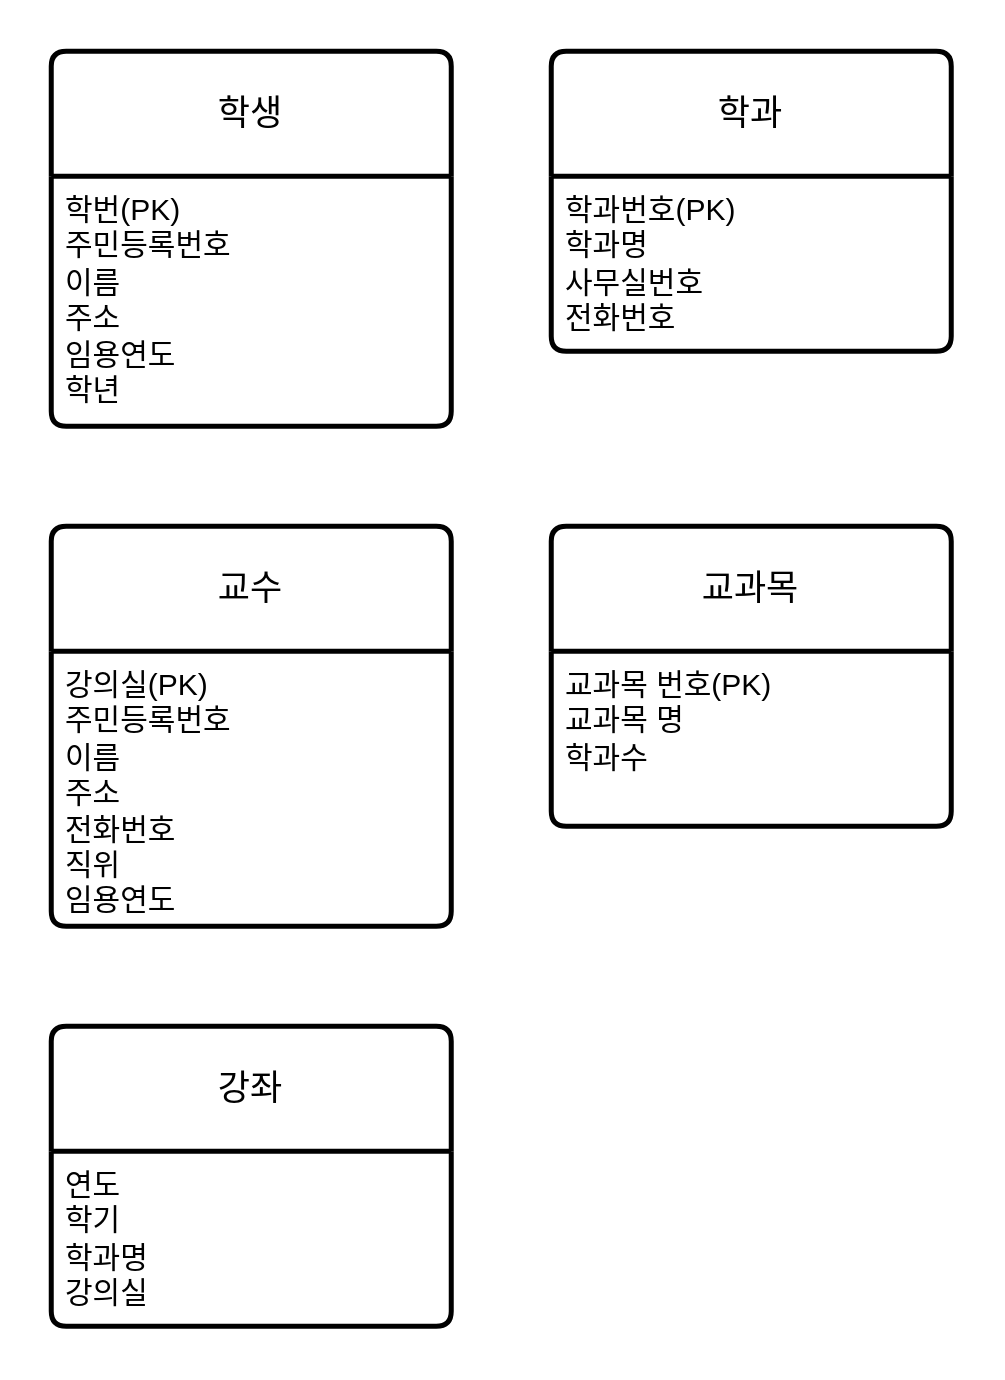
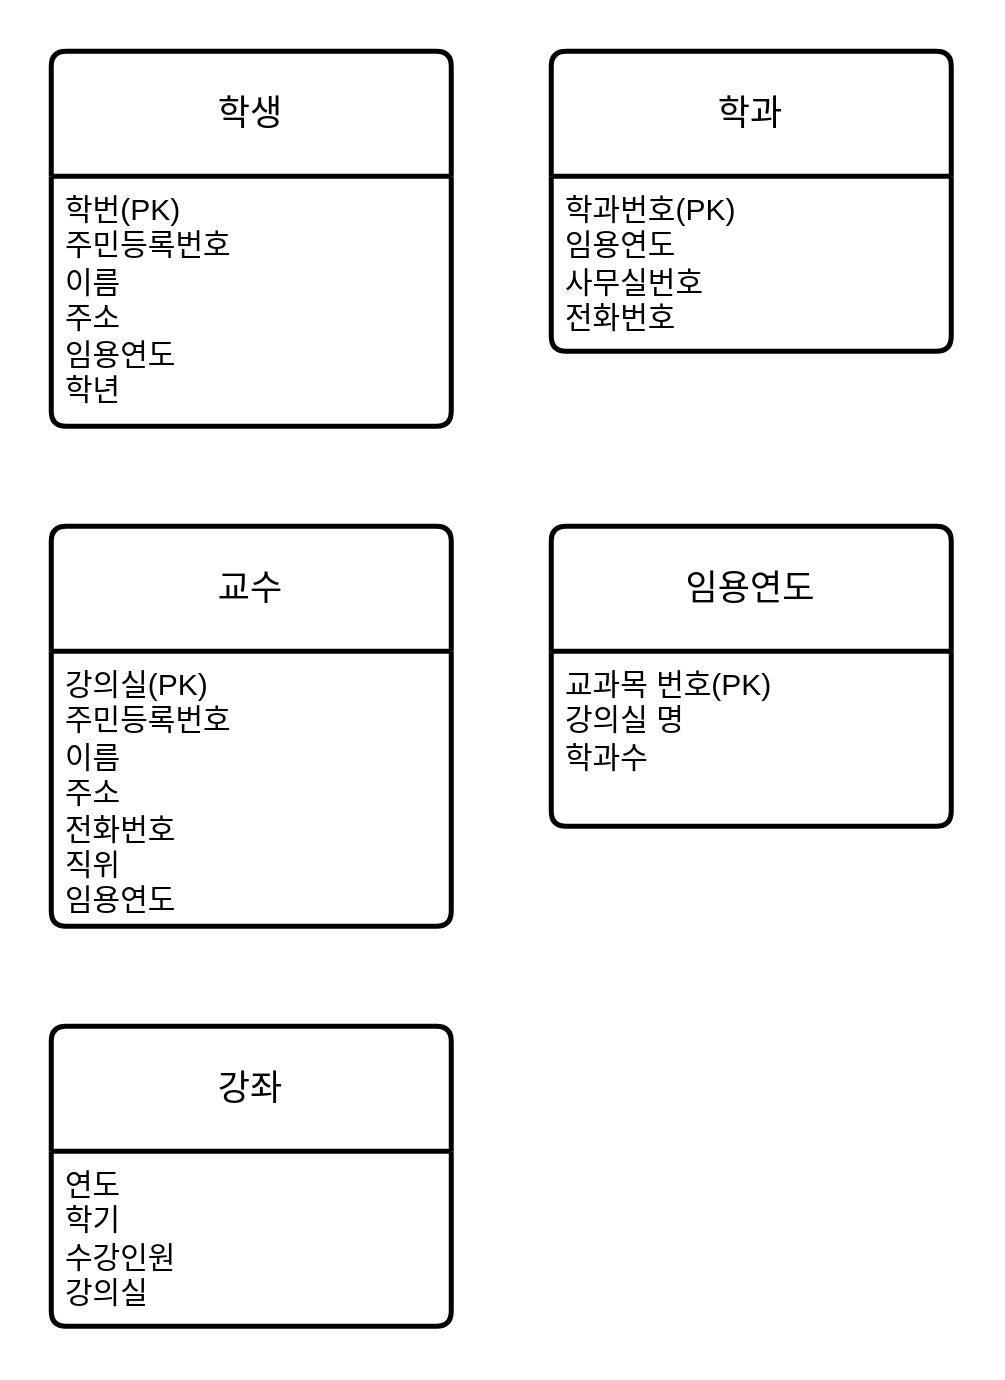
node "학과번호(PK) 학과명 사무실번호 전화번호": label "학과번호(PK) 학과명 사무실번호 전화번호" -> "학과번호(PK) 임용연도 사무실번호 전화번호"
node "교과목": label "교과목" -> "임용연도"
node "교과목 번호(PK) 교과목 명 학과수": label "교과목 번호(PK) 교과목 명 학과수" -> "교과목 번호(PK) 강의실 명 학과수"
node "연도 학기 학과명 강의실": label "연도 학기 학과명 강의실" -> "연도 학기 수강인원 강의실"
